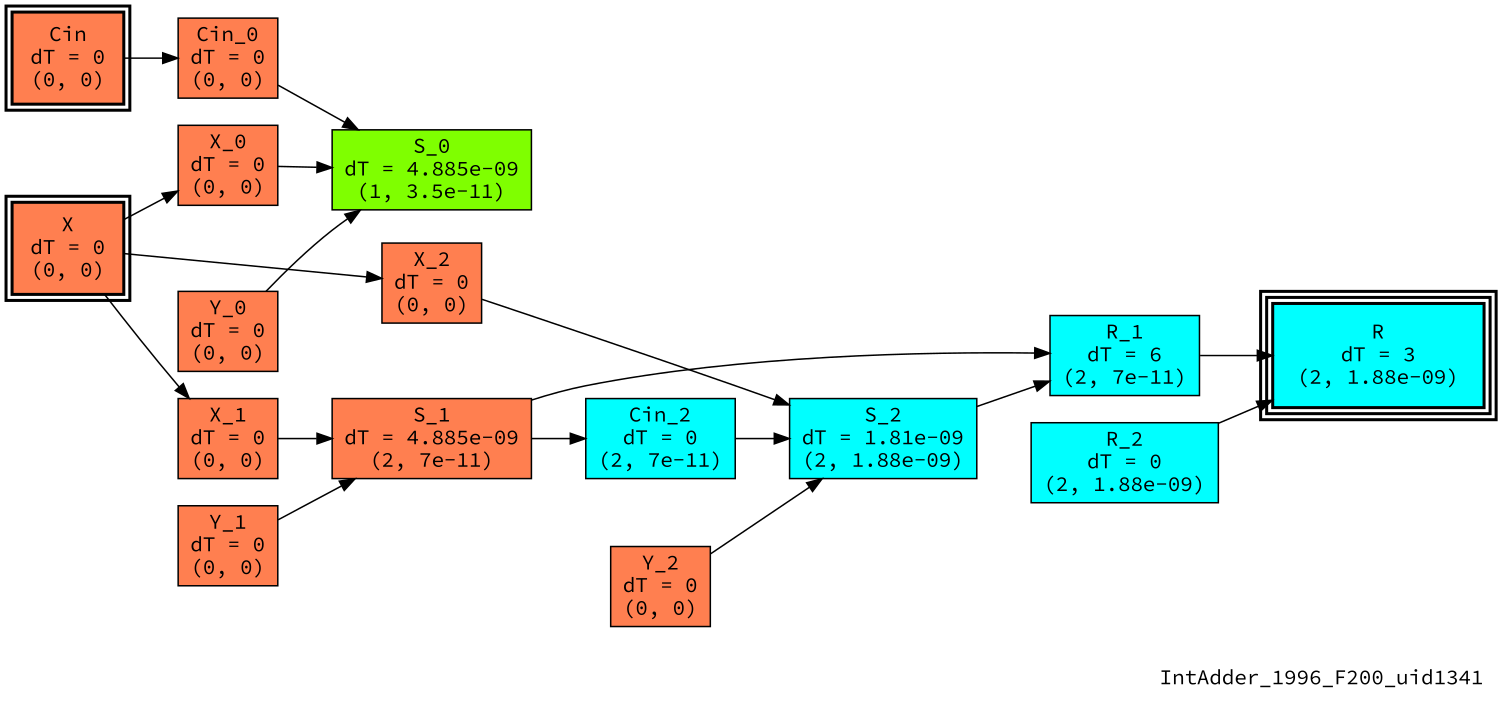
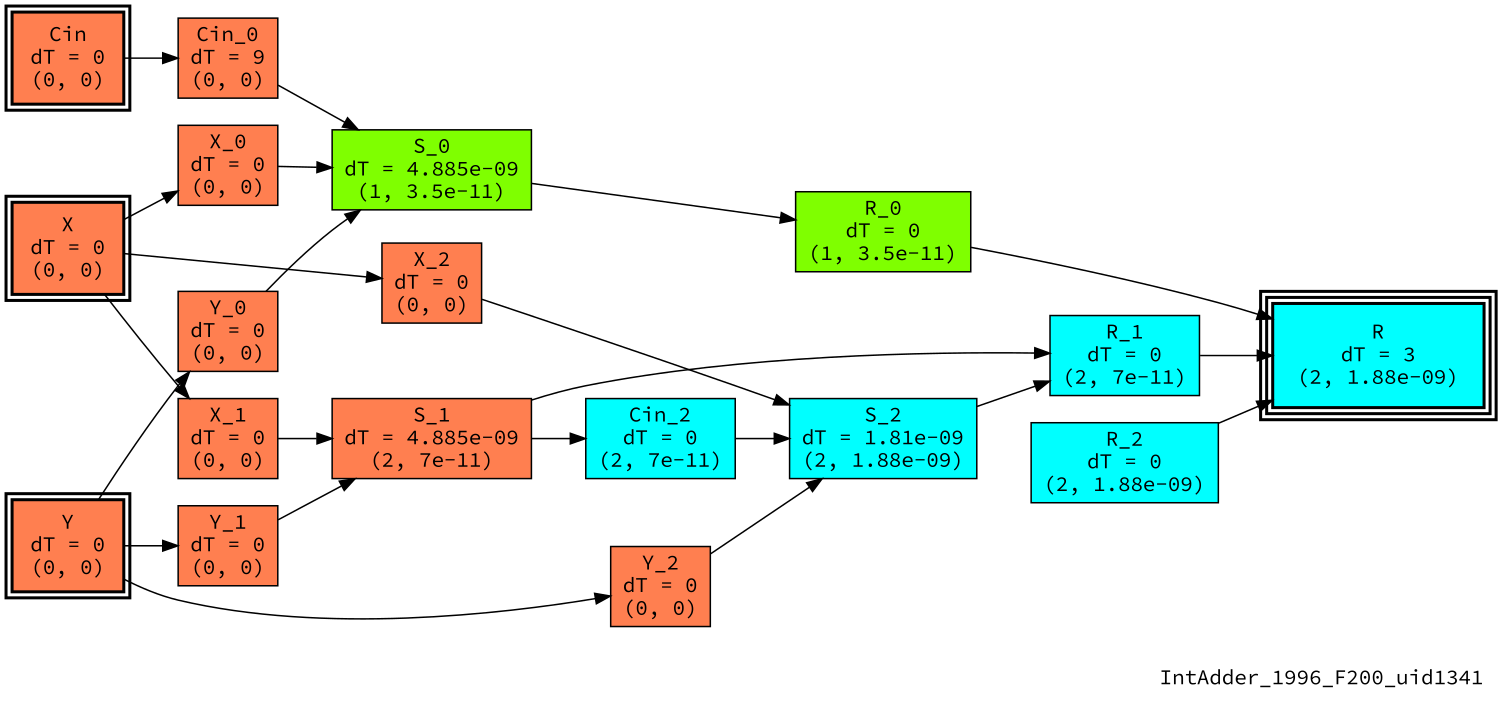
node "Cin_0 dT = 0 (0, 0)": label "Cin_0 dT = 0 (0, 0)" -> "Cin_0 dT = 9 (0, 0)"
node "R_0 dT = 0 (1, 3.5e-11)": added
node "R_1 dT = 6 (2, 7e-11)": label "R_1 dT = 6 (2, 7e-11)" -> "R_1 dT = 0 (2, 7e-11)"
node "Y dT = 0 (0, 0)": added
